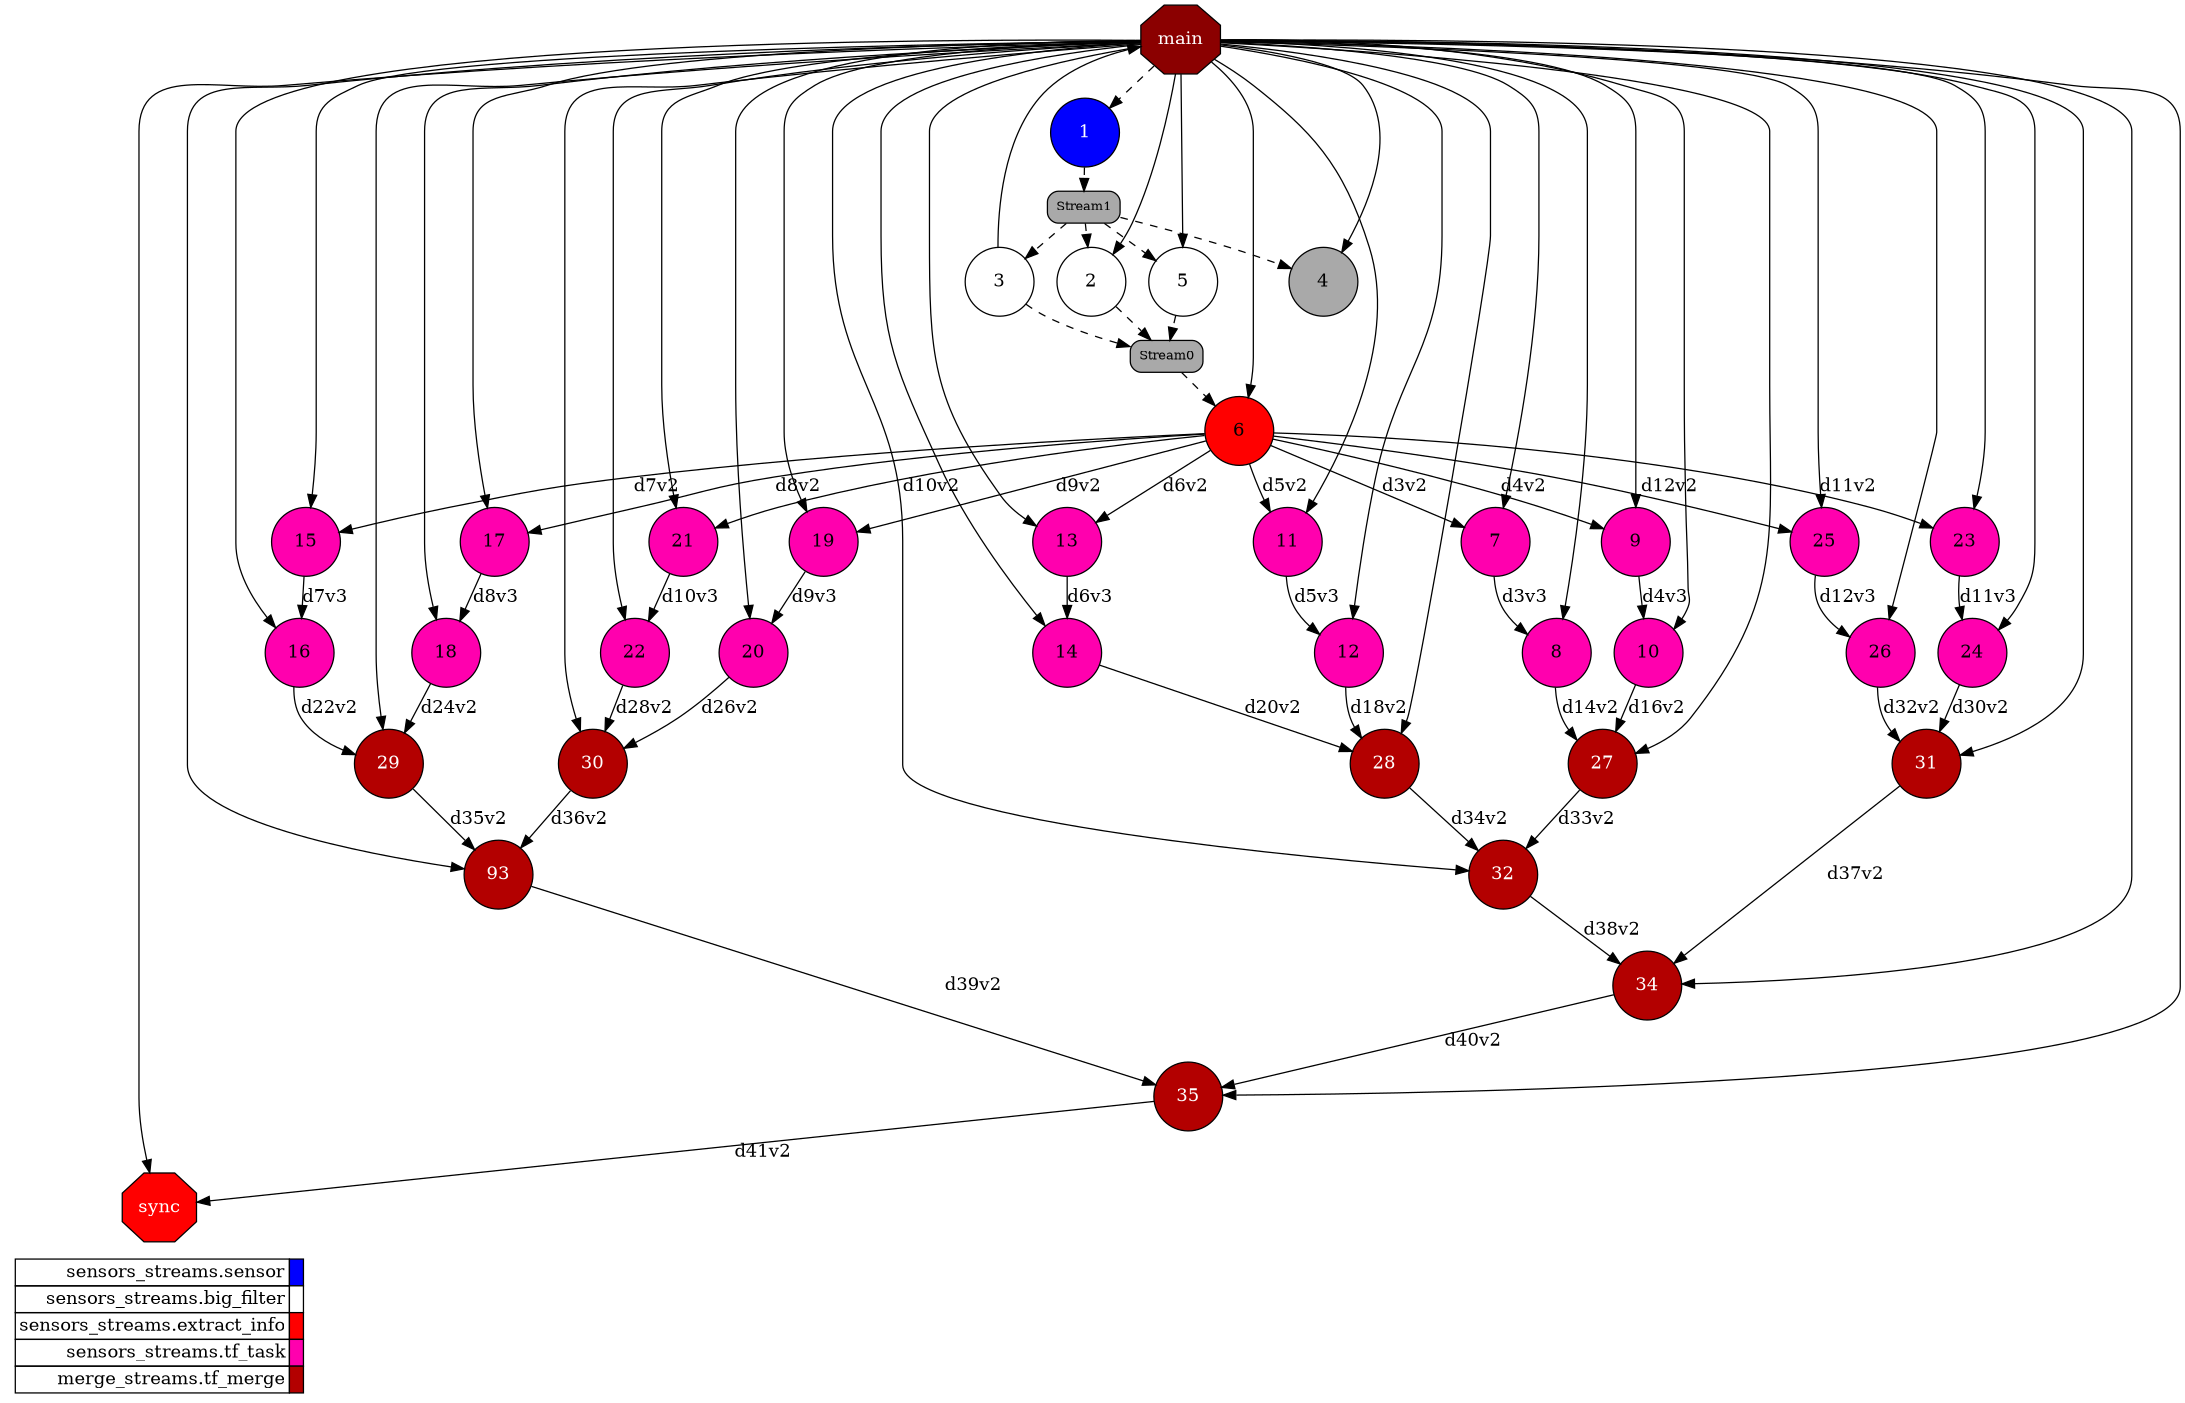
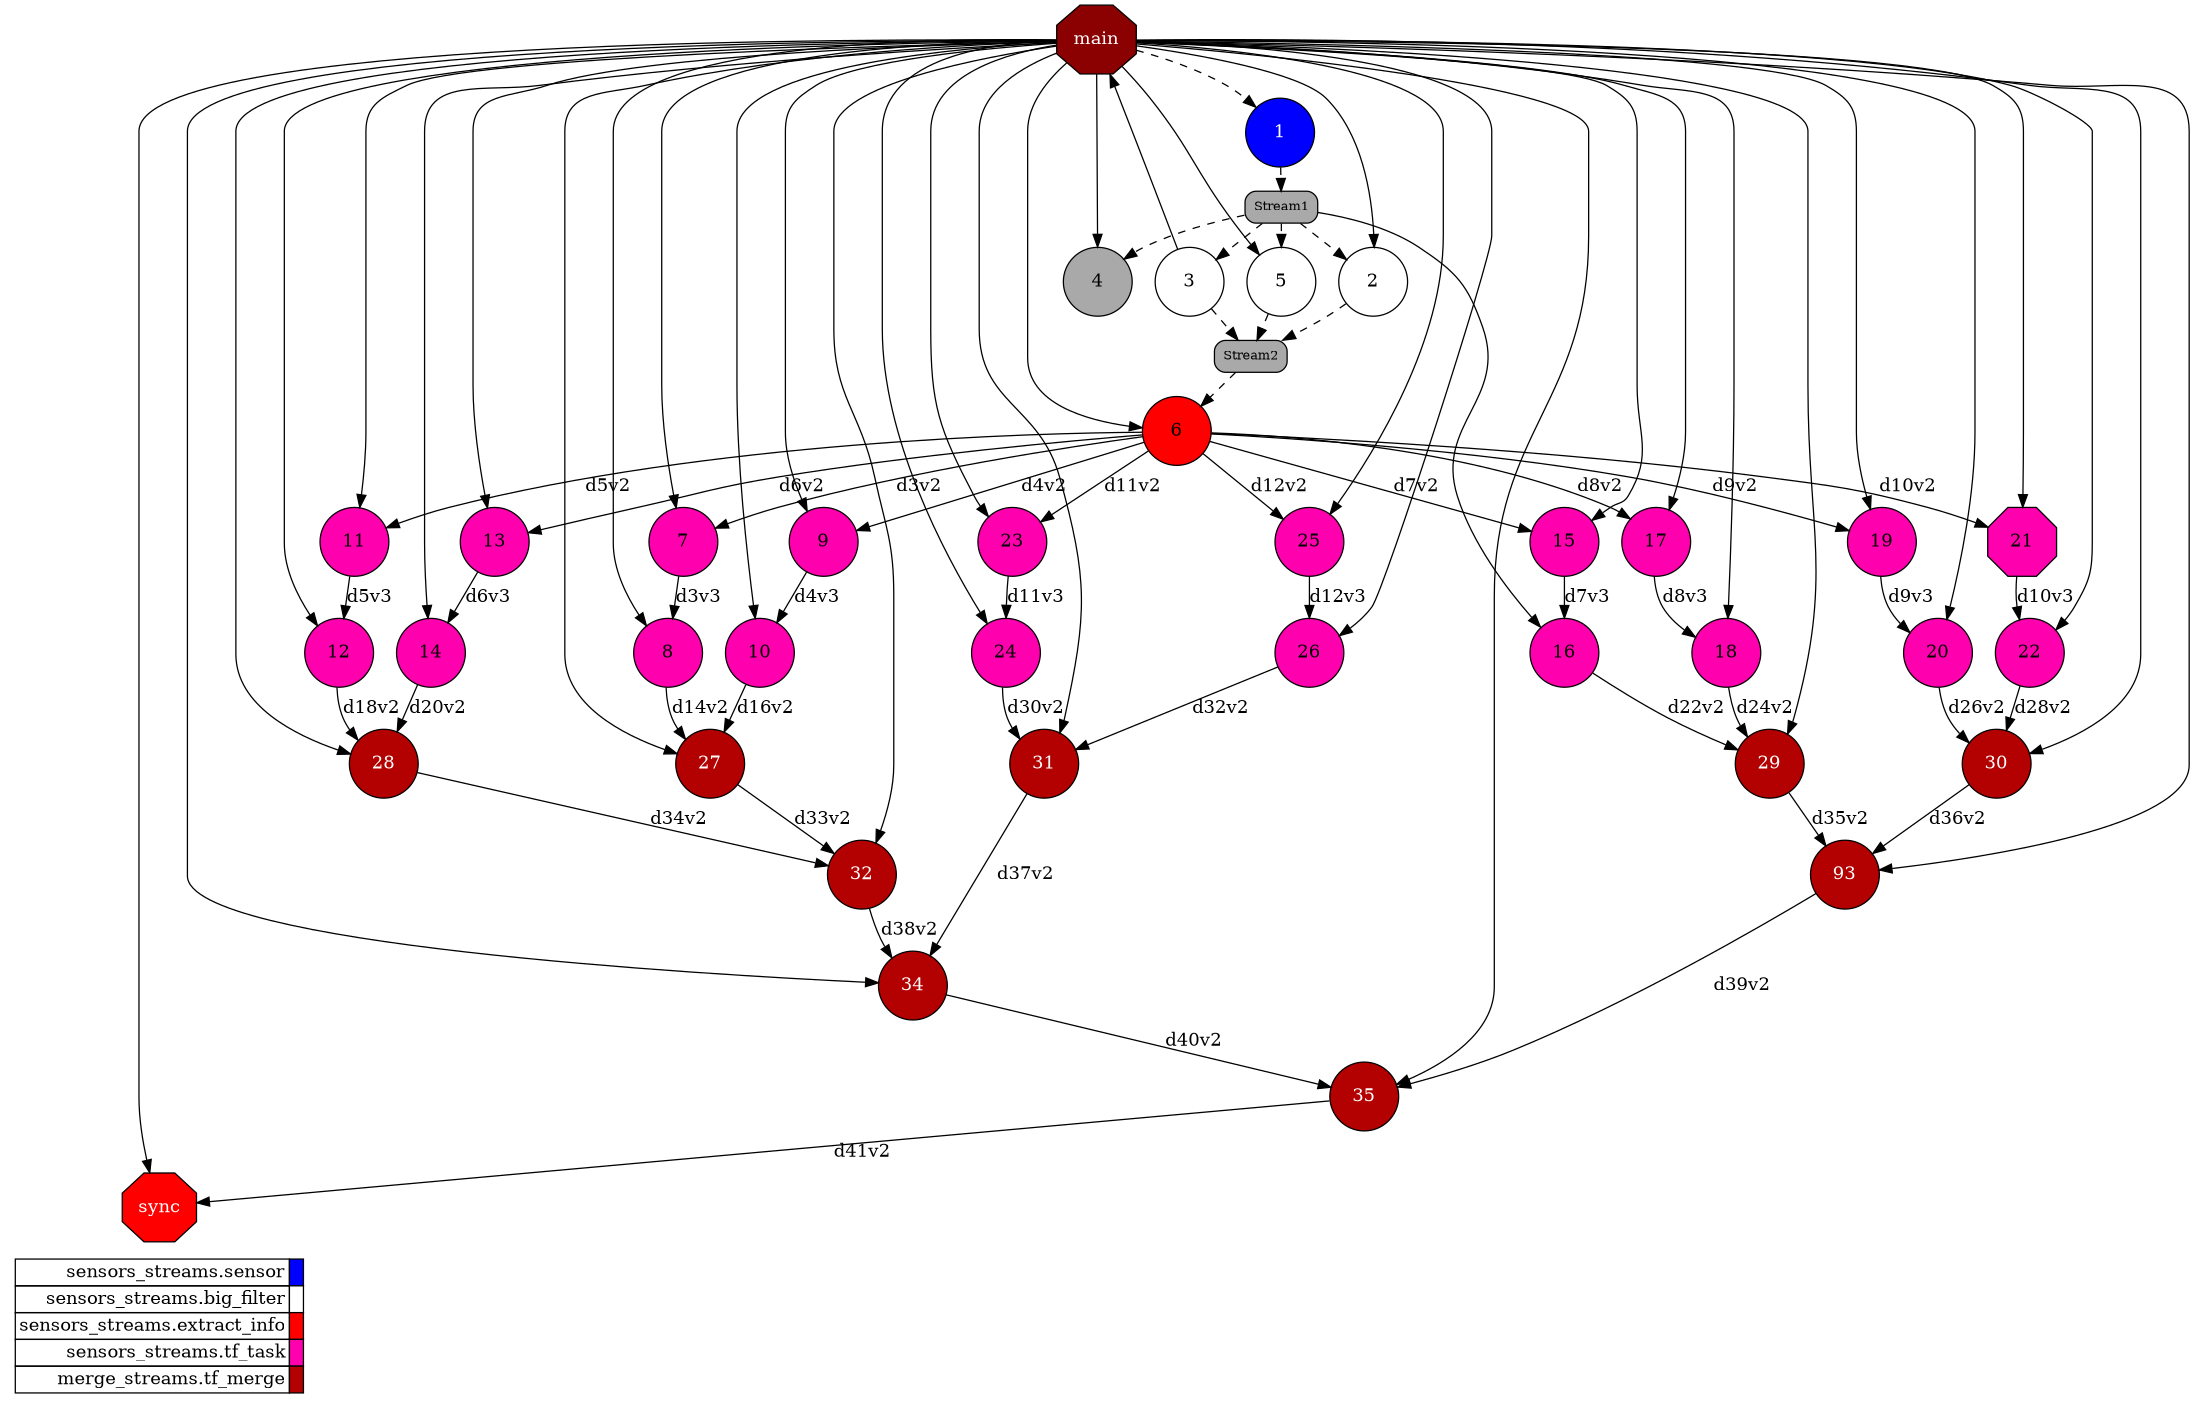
edge "main" -> "16": now "Stream1" -> "16"
node "Stream0": label "Stream0" -> "Stream2"
node "21": shape circle -> octagon
